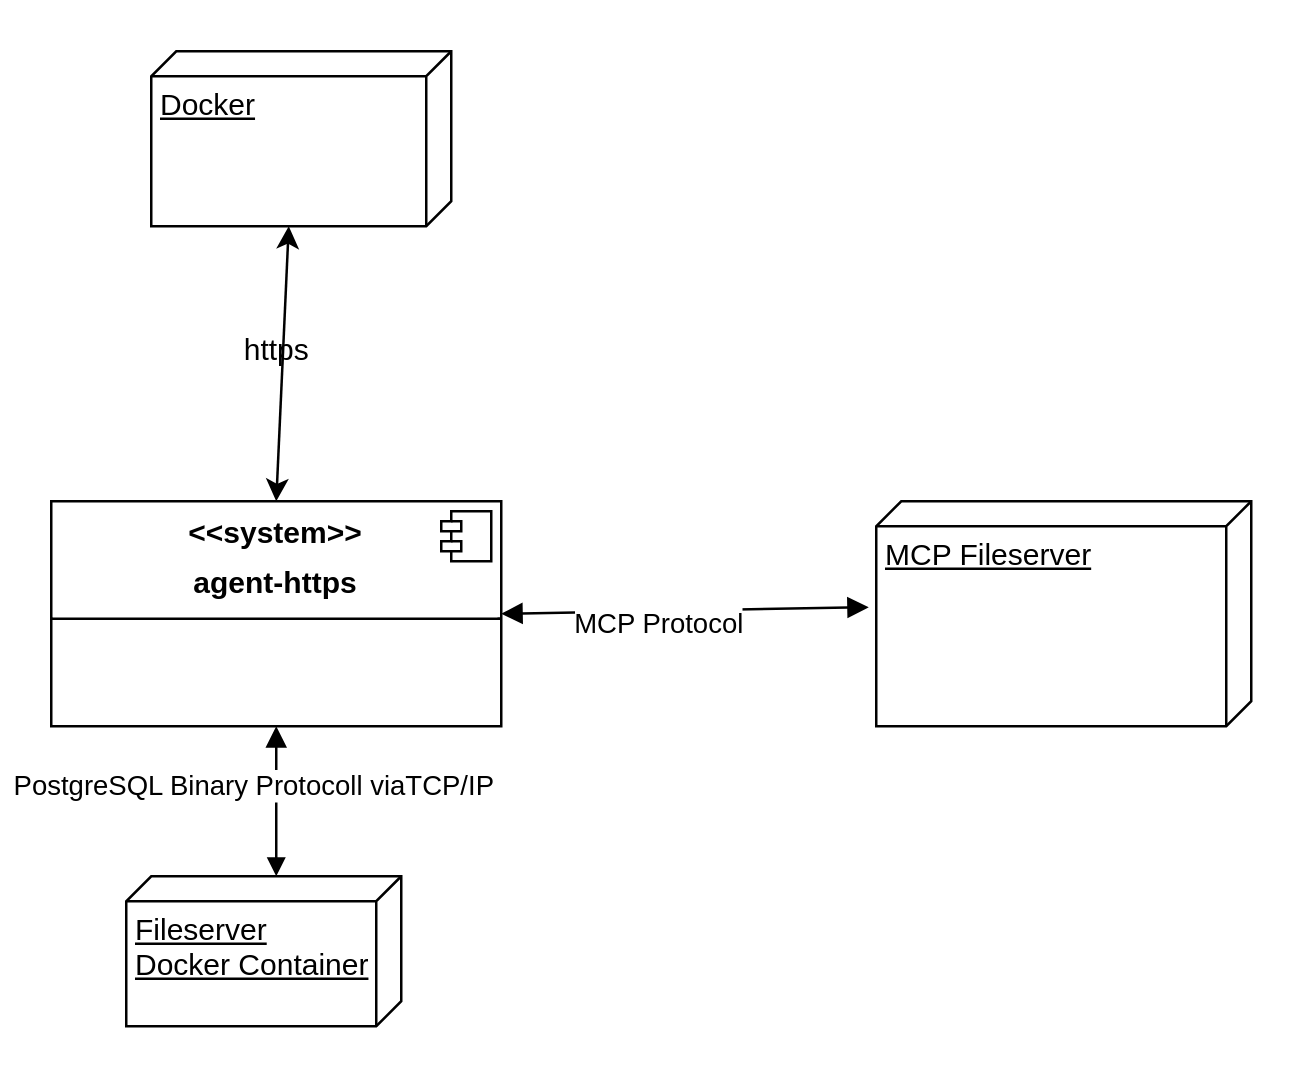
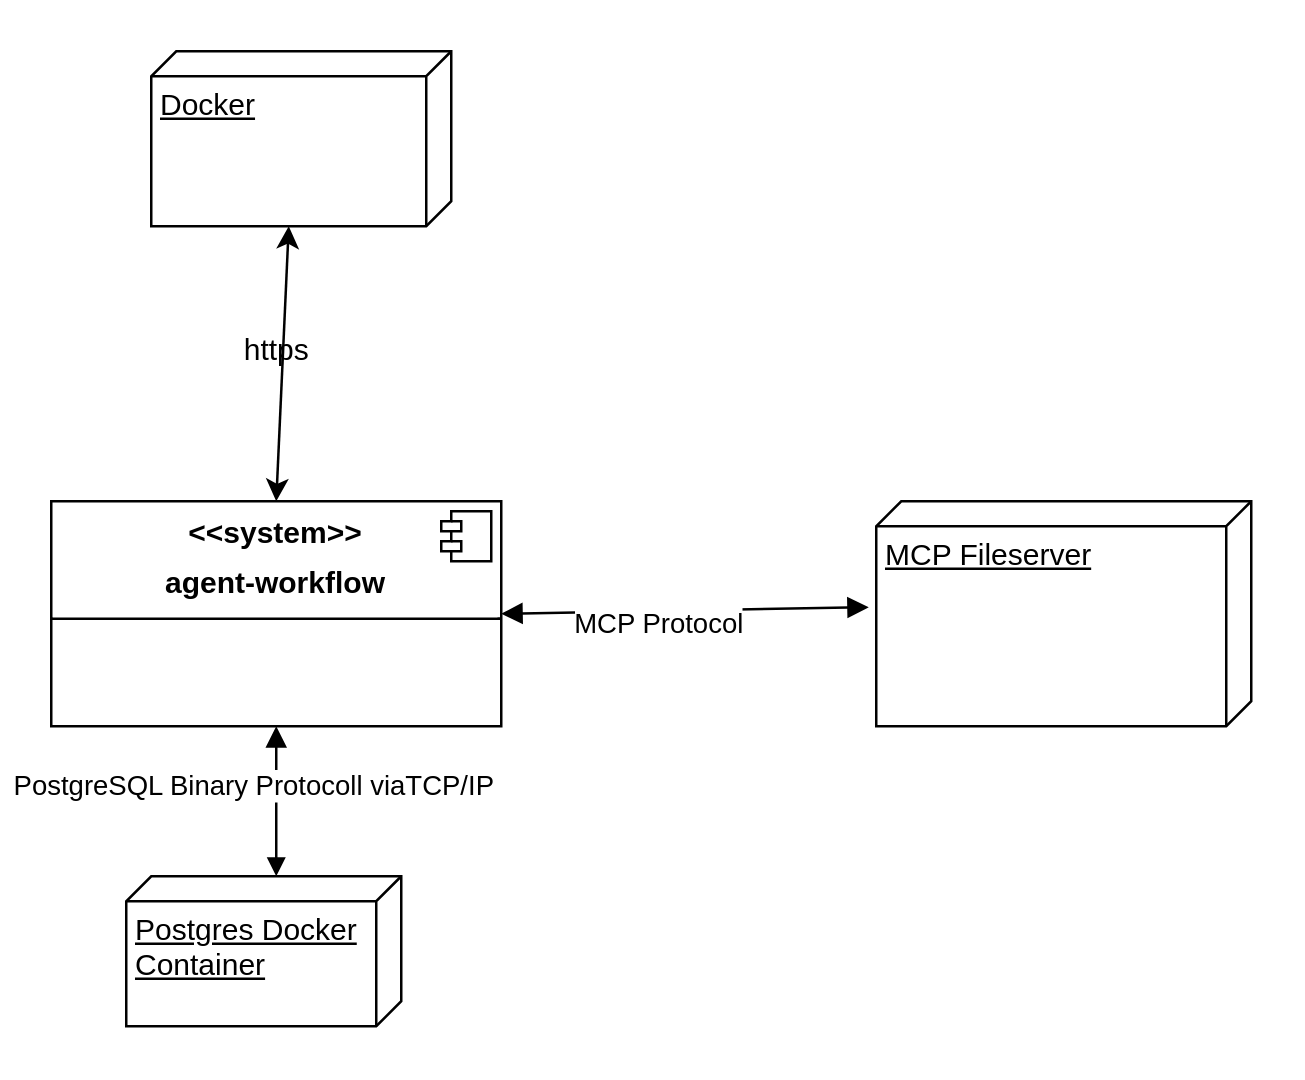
node "<<system>> agent-https": label "<<system>> agent-https" -> "<<system>> agent-workflow"
node "Fileserver Docker Container": label "Fileserver Docker Container" -> "Postgres Docker Container"
